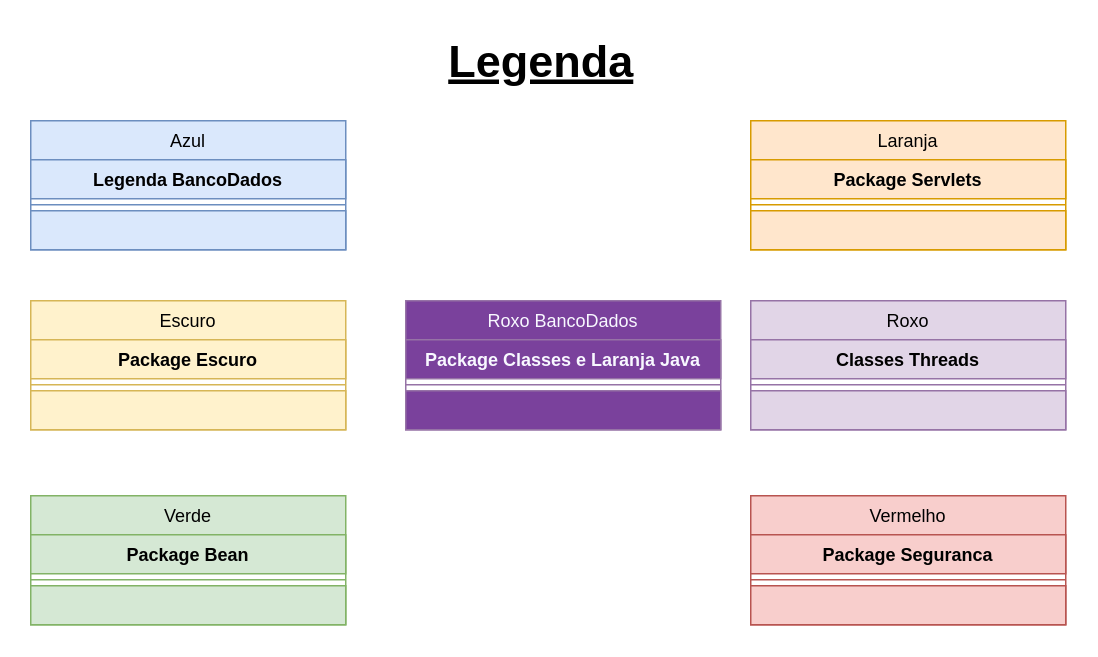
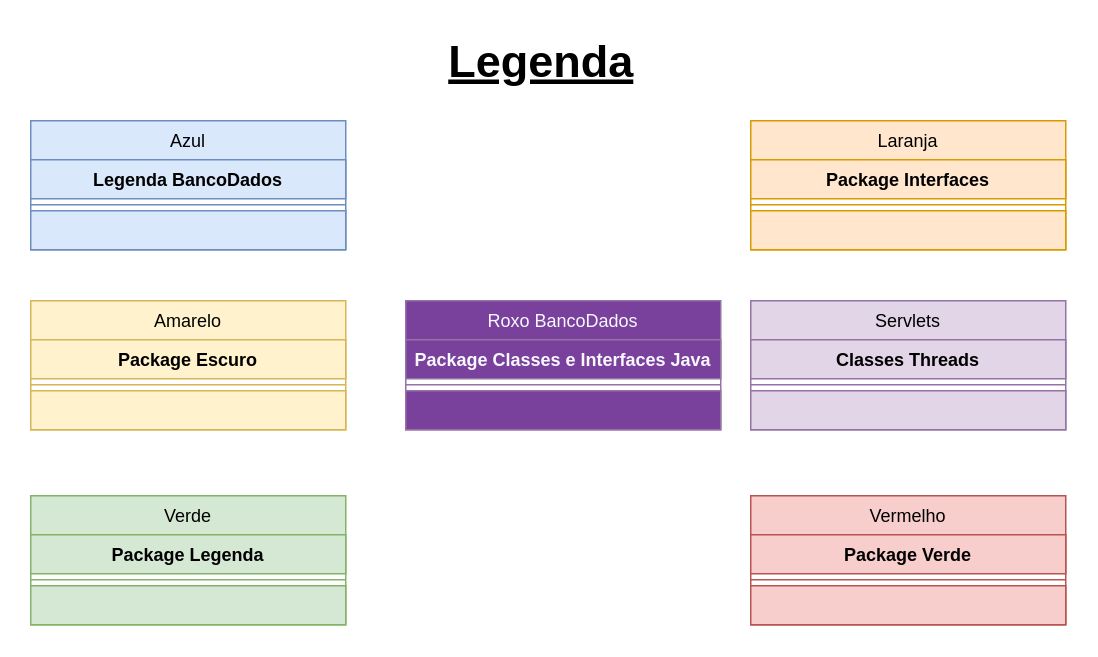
node "Package Servlets": label "Package Servlets" -> "Package Interfaces"
node "Escuro": label "Escuro" -> "Amarelo"
node "Roxo": label "Roxo" -> "Servlets"
node "Package Classes e Laranja Java": label "Package Classes e Laranja Java" -> "Package Classes e Interfaces Java"
node "Package Bean": label "Package Bean" -> "Package Legenda"
node "Package Seguranca": label "Package Seguranca" -> "Package Verde"
